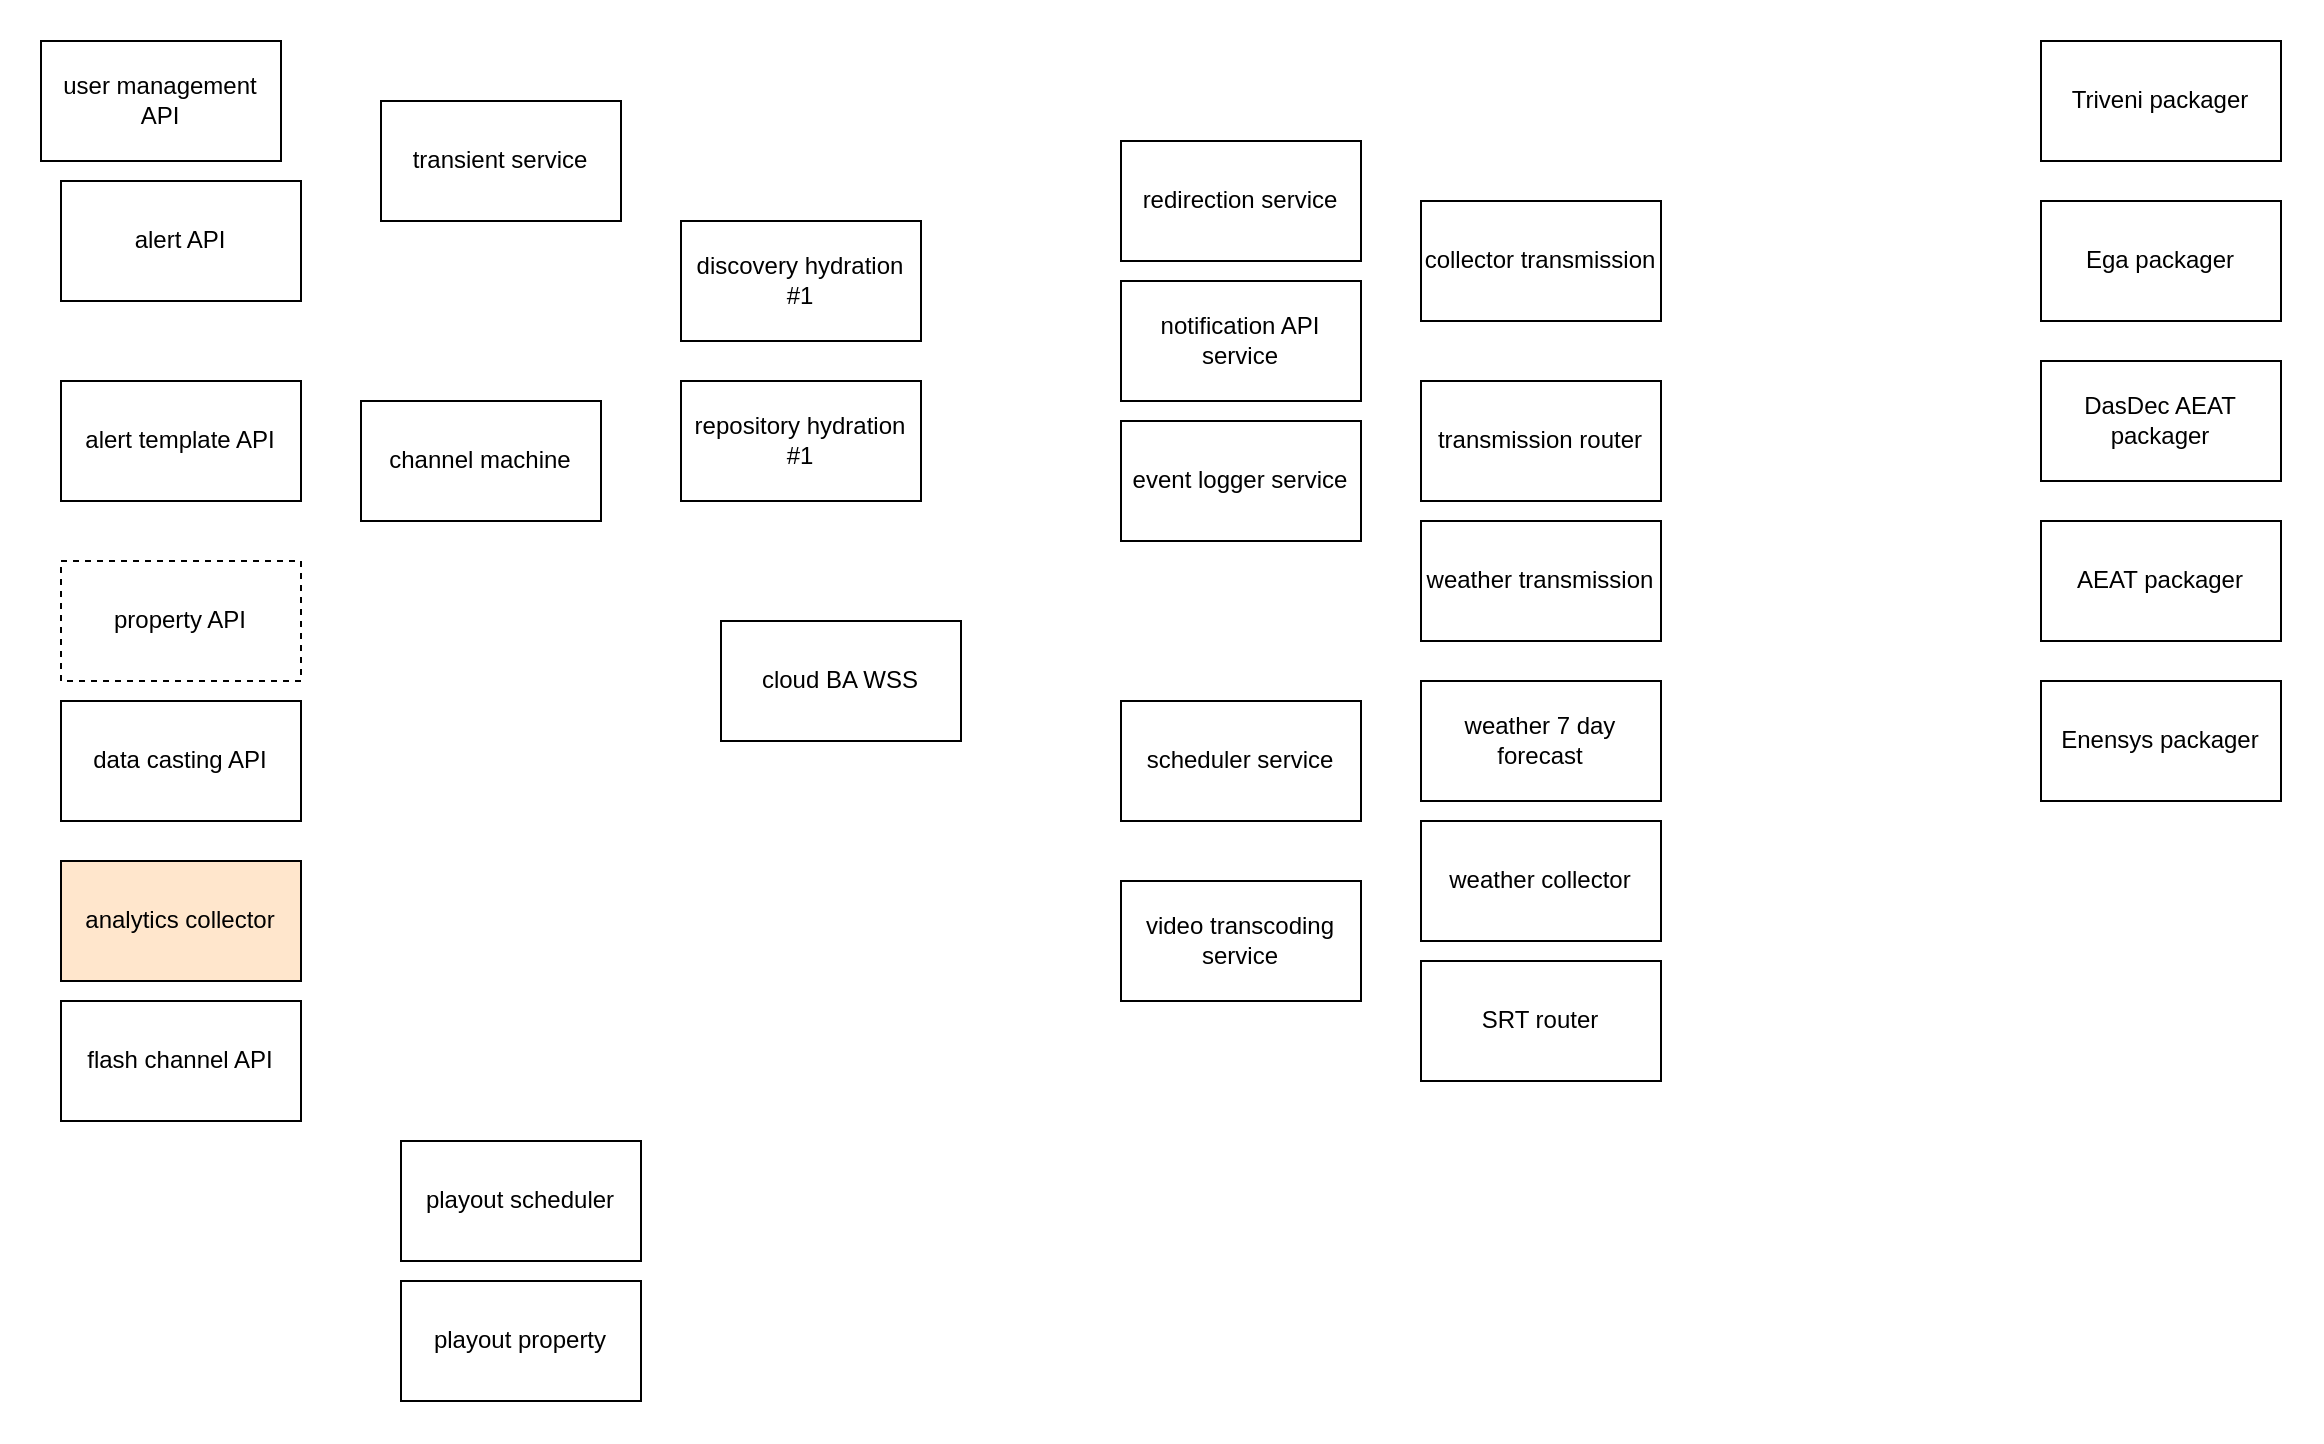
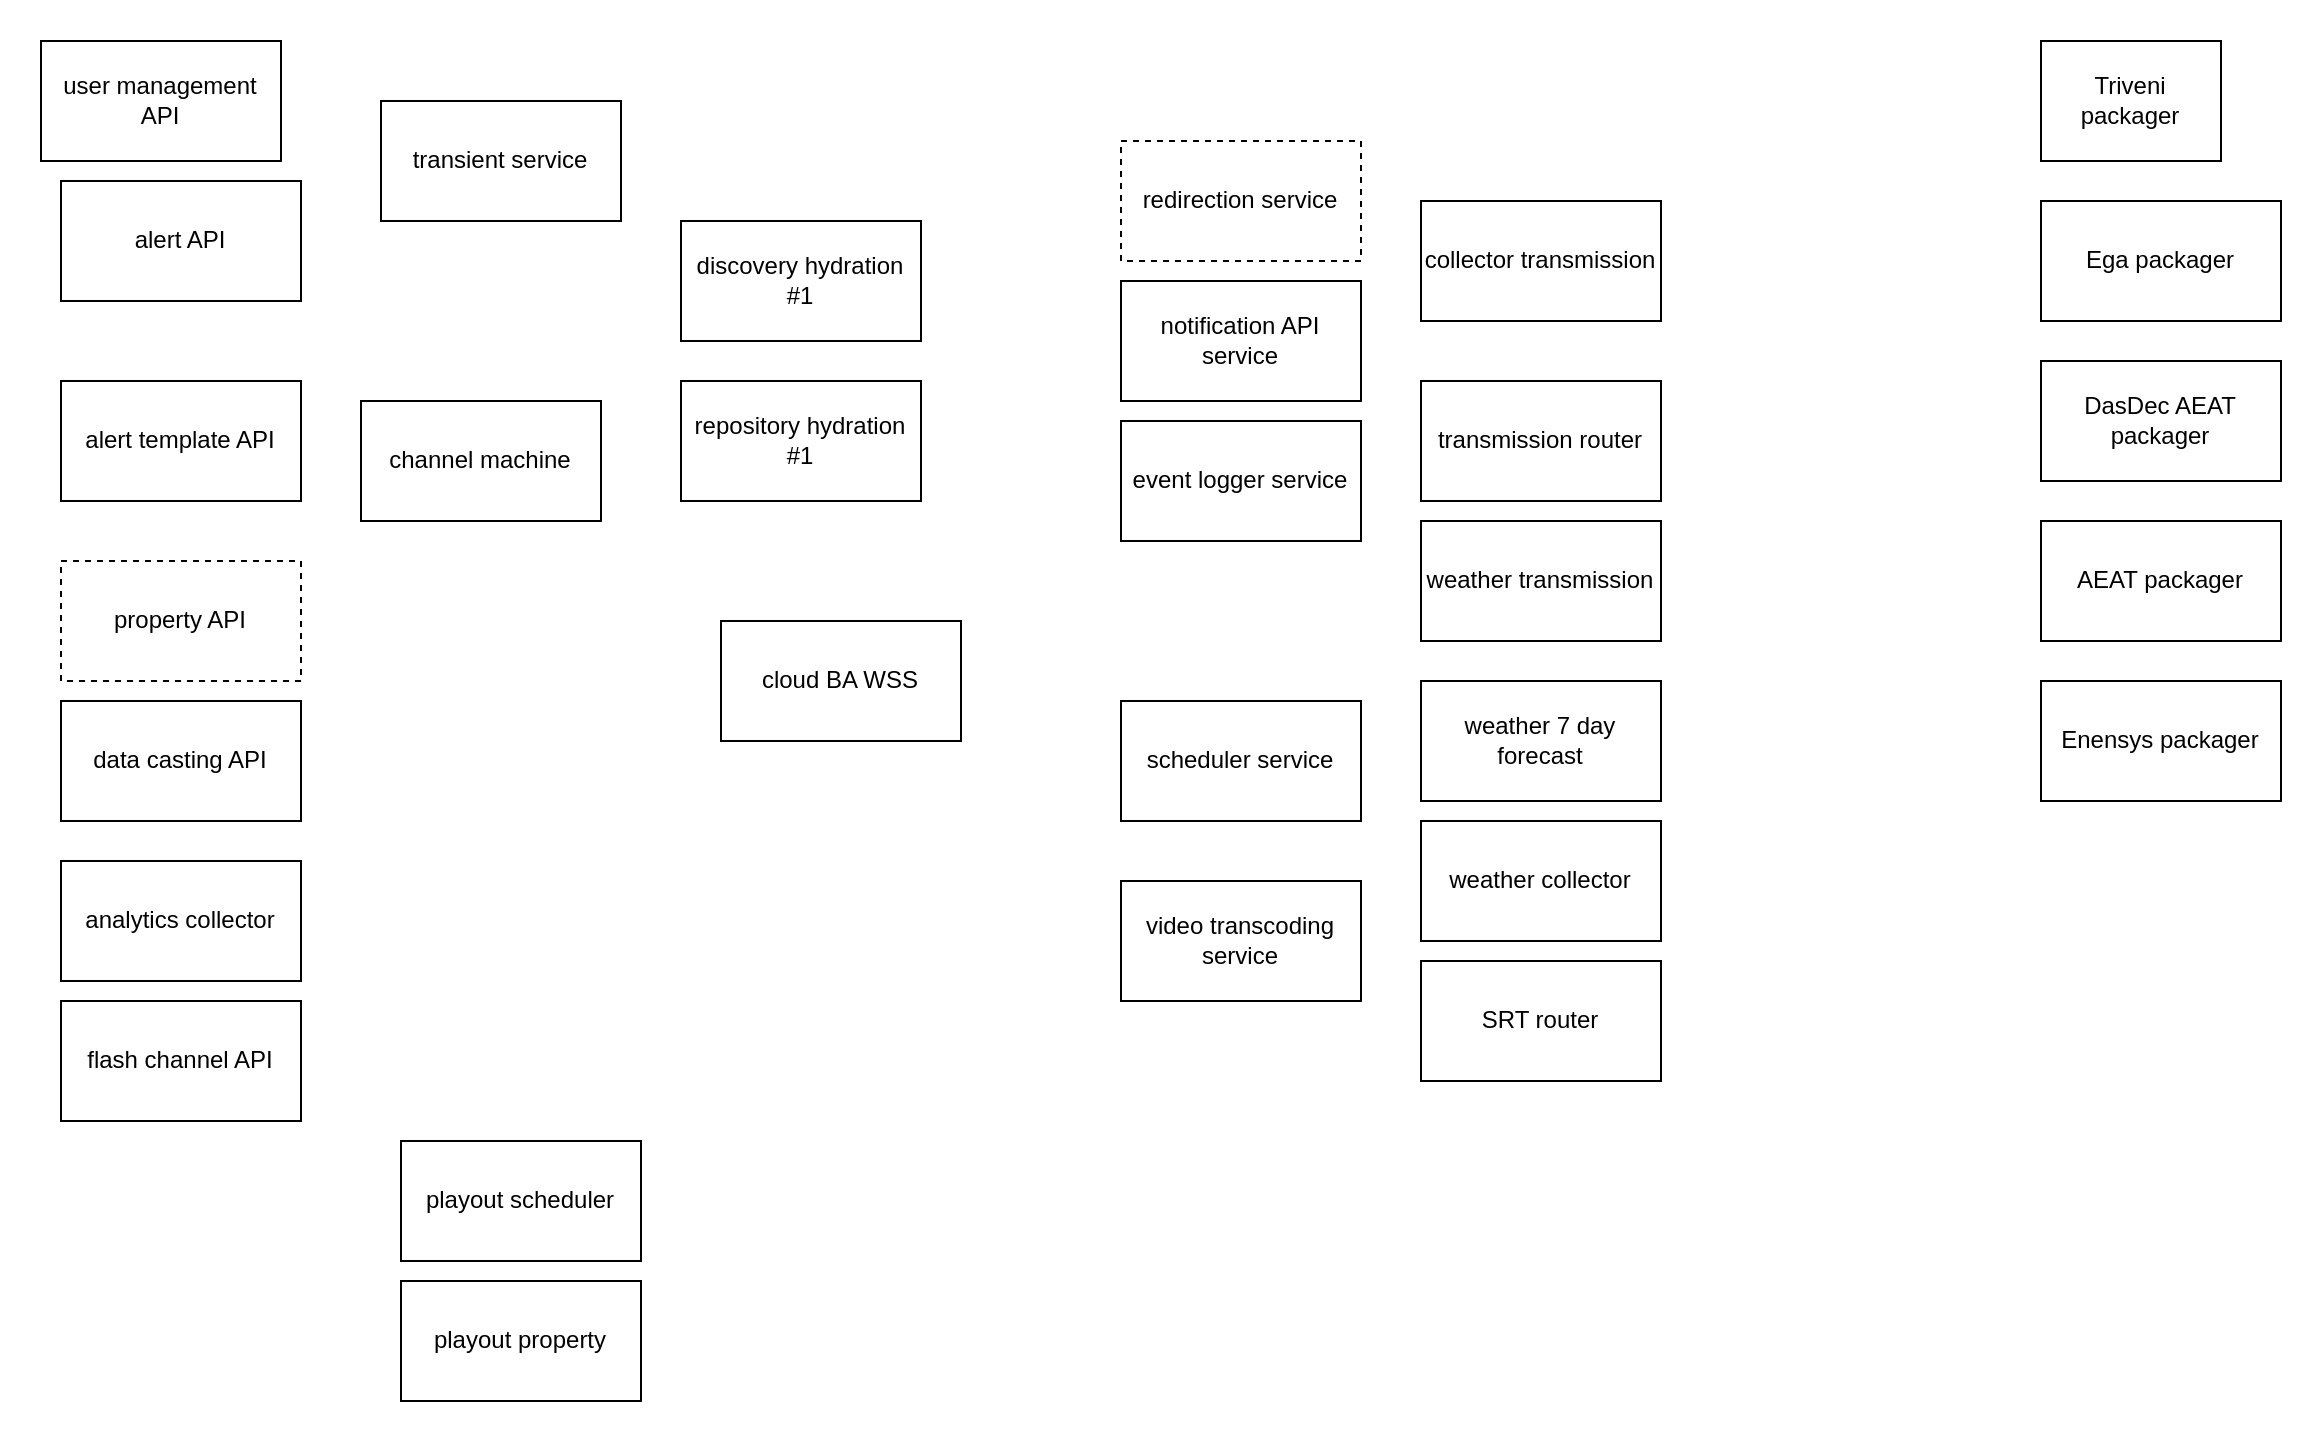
node "Triveni packager": size 240x120 -> 180x120
node "redirection service": style solid -> dashed
node "analytics collector": fillcolor #ffe6cc -> #ffffff
